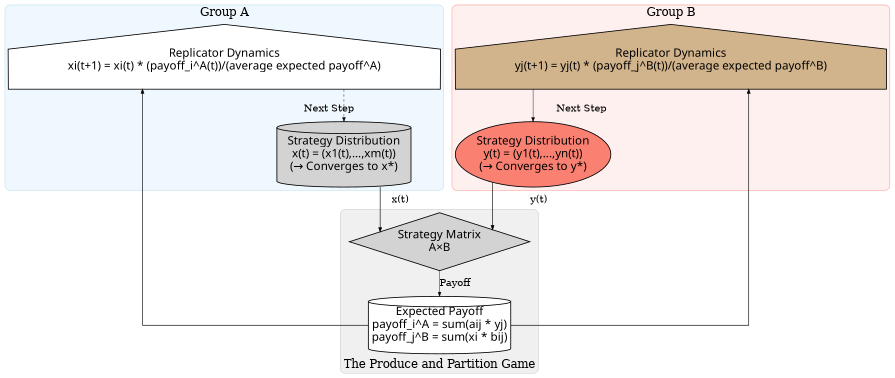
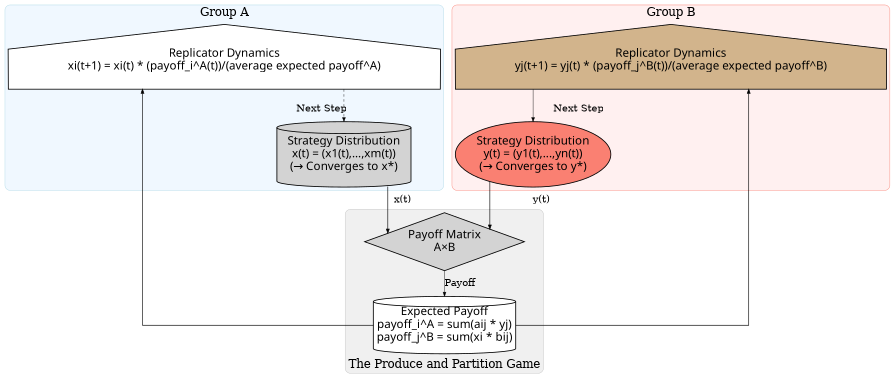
node "Strategy Matrix A×B": label "Strategy Matrix A×B" -> "Payoff Matrix A×B"
